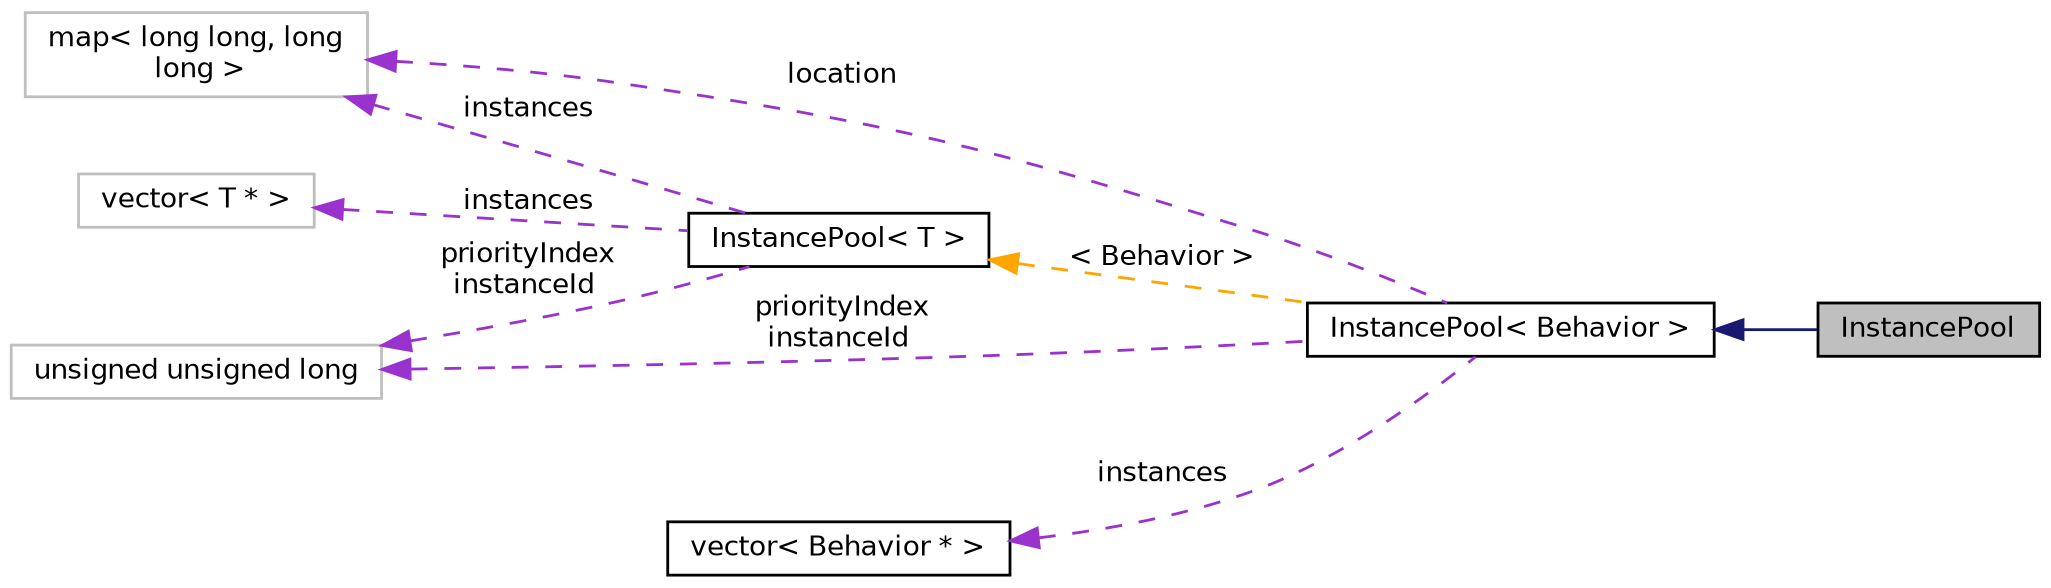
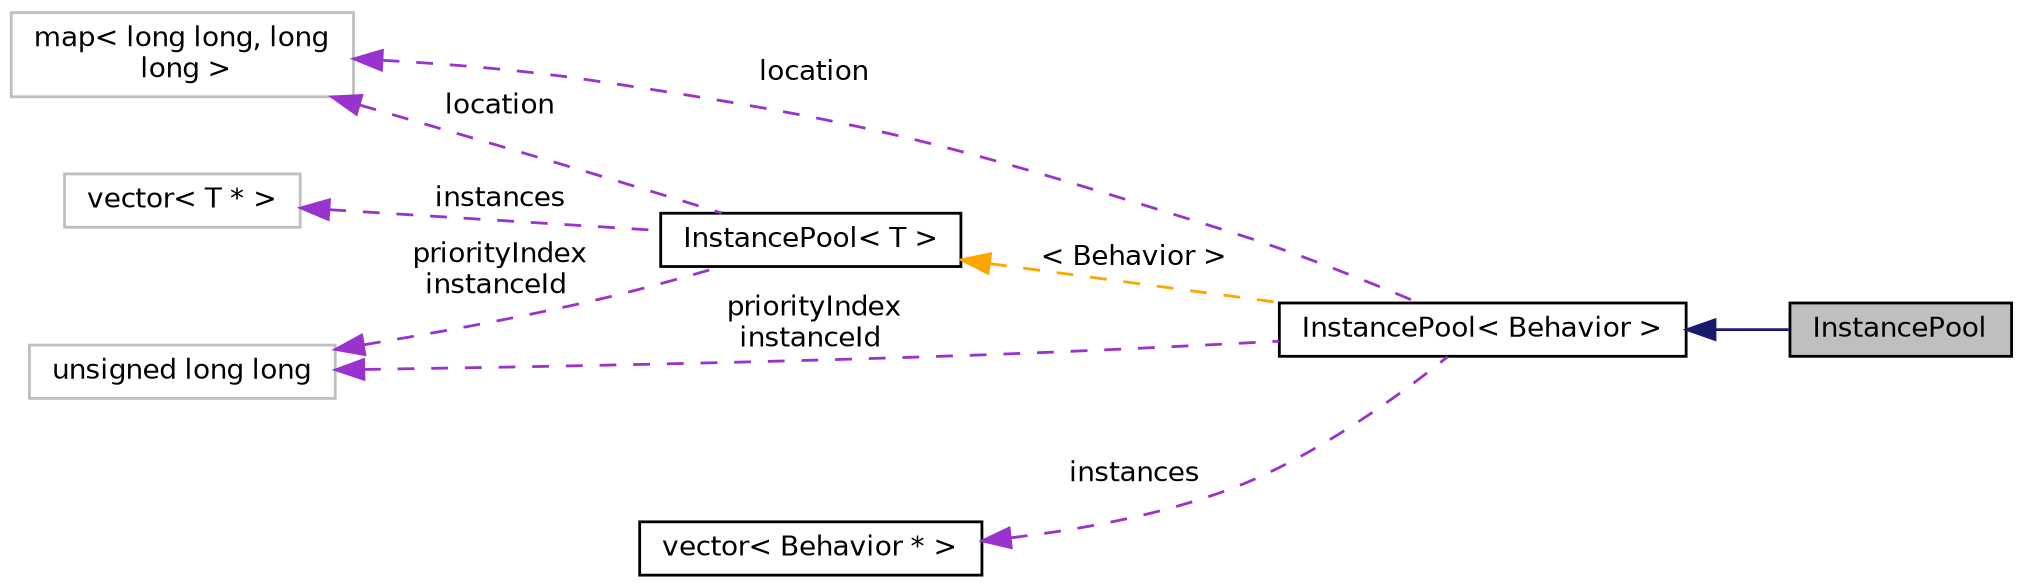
edge "InstancePool< T >" -> "map< long long, long long >": label " instances" -> " location"
node "unsigned unsigned long": label "unsigned unsigned long" -> "unsigned long long"
